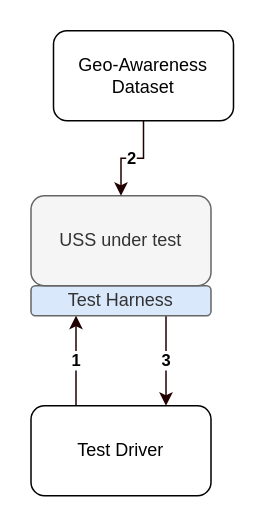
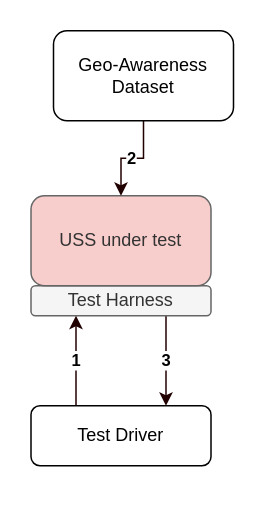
node "USS under test": fillcolor #f5f5f5 -> #f8cecc
node "Test Harness": fillcolor #dae8fc -> #f5f5f5
node "Test Driver": size 180x90 -> 180x60
